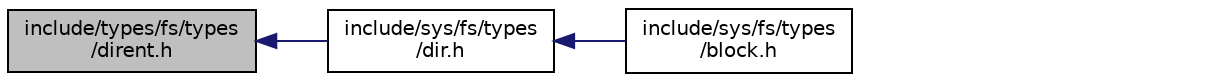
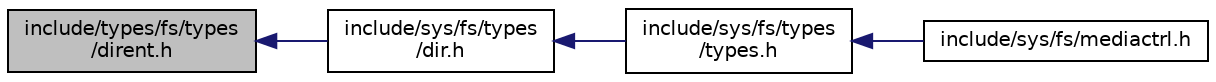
node "include/sys/fs/types /block.h": label "include/sys/fs/types /block.h" -> "include/sys/fs/types /types.h"
node "include/sys/fs/mediactrl.h": added
